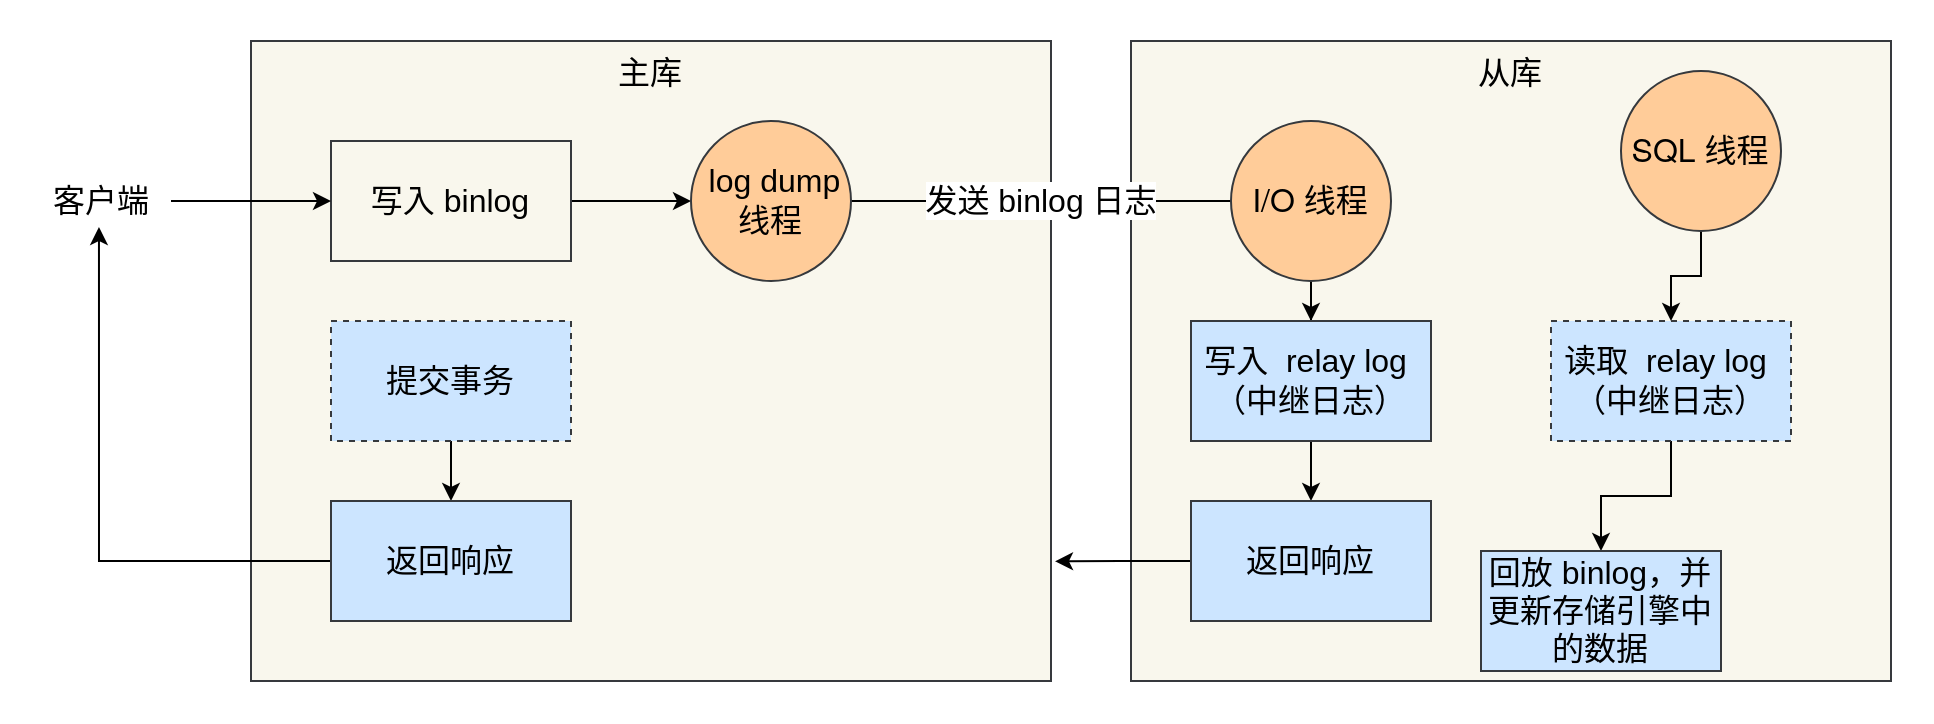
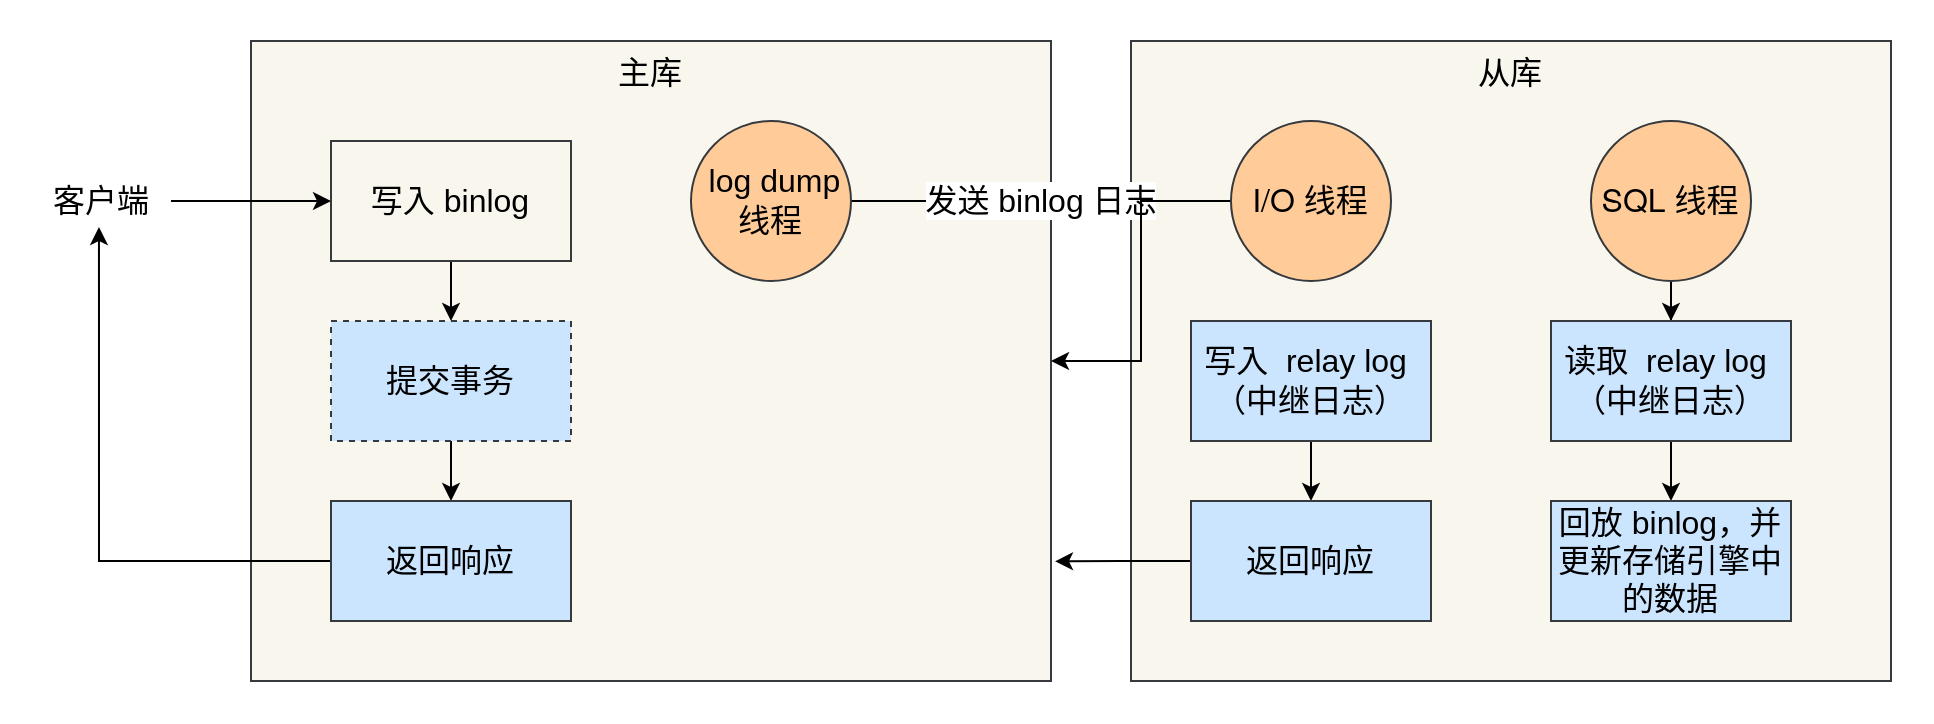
node "SQL 线程": moved (1701, 151) -> (1671, 201)
edge "写入 binlog" -> "log dump 线程": now "写入 binlog" -> "提交事务"
edge "I/O 线程" -> "写入 relay log （中继日志）": now "I/O 线程" -> "主库"
node "读取 relay log （中继日志）": style dashed -> solid
node "回放 binlog，并更新存储引擎中的数据": moved (1601, 611) -> (1671, 561)
